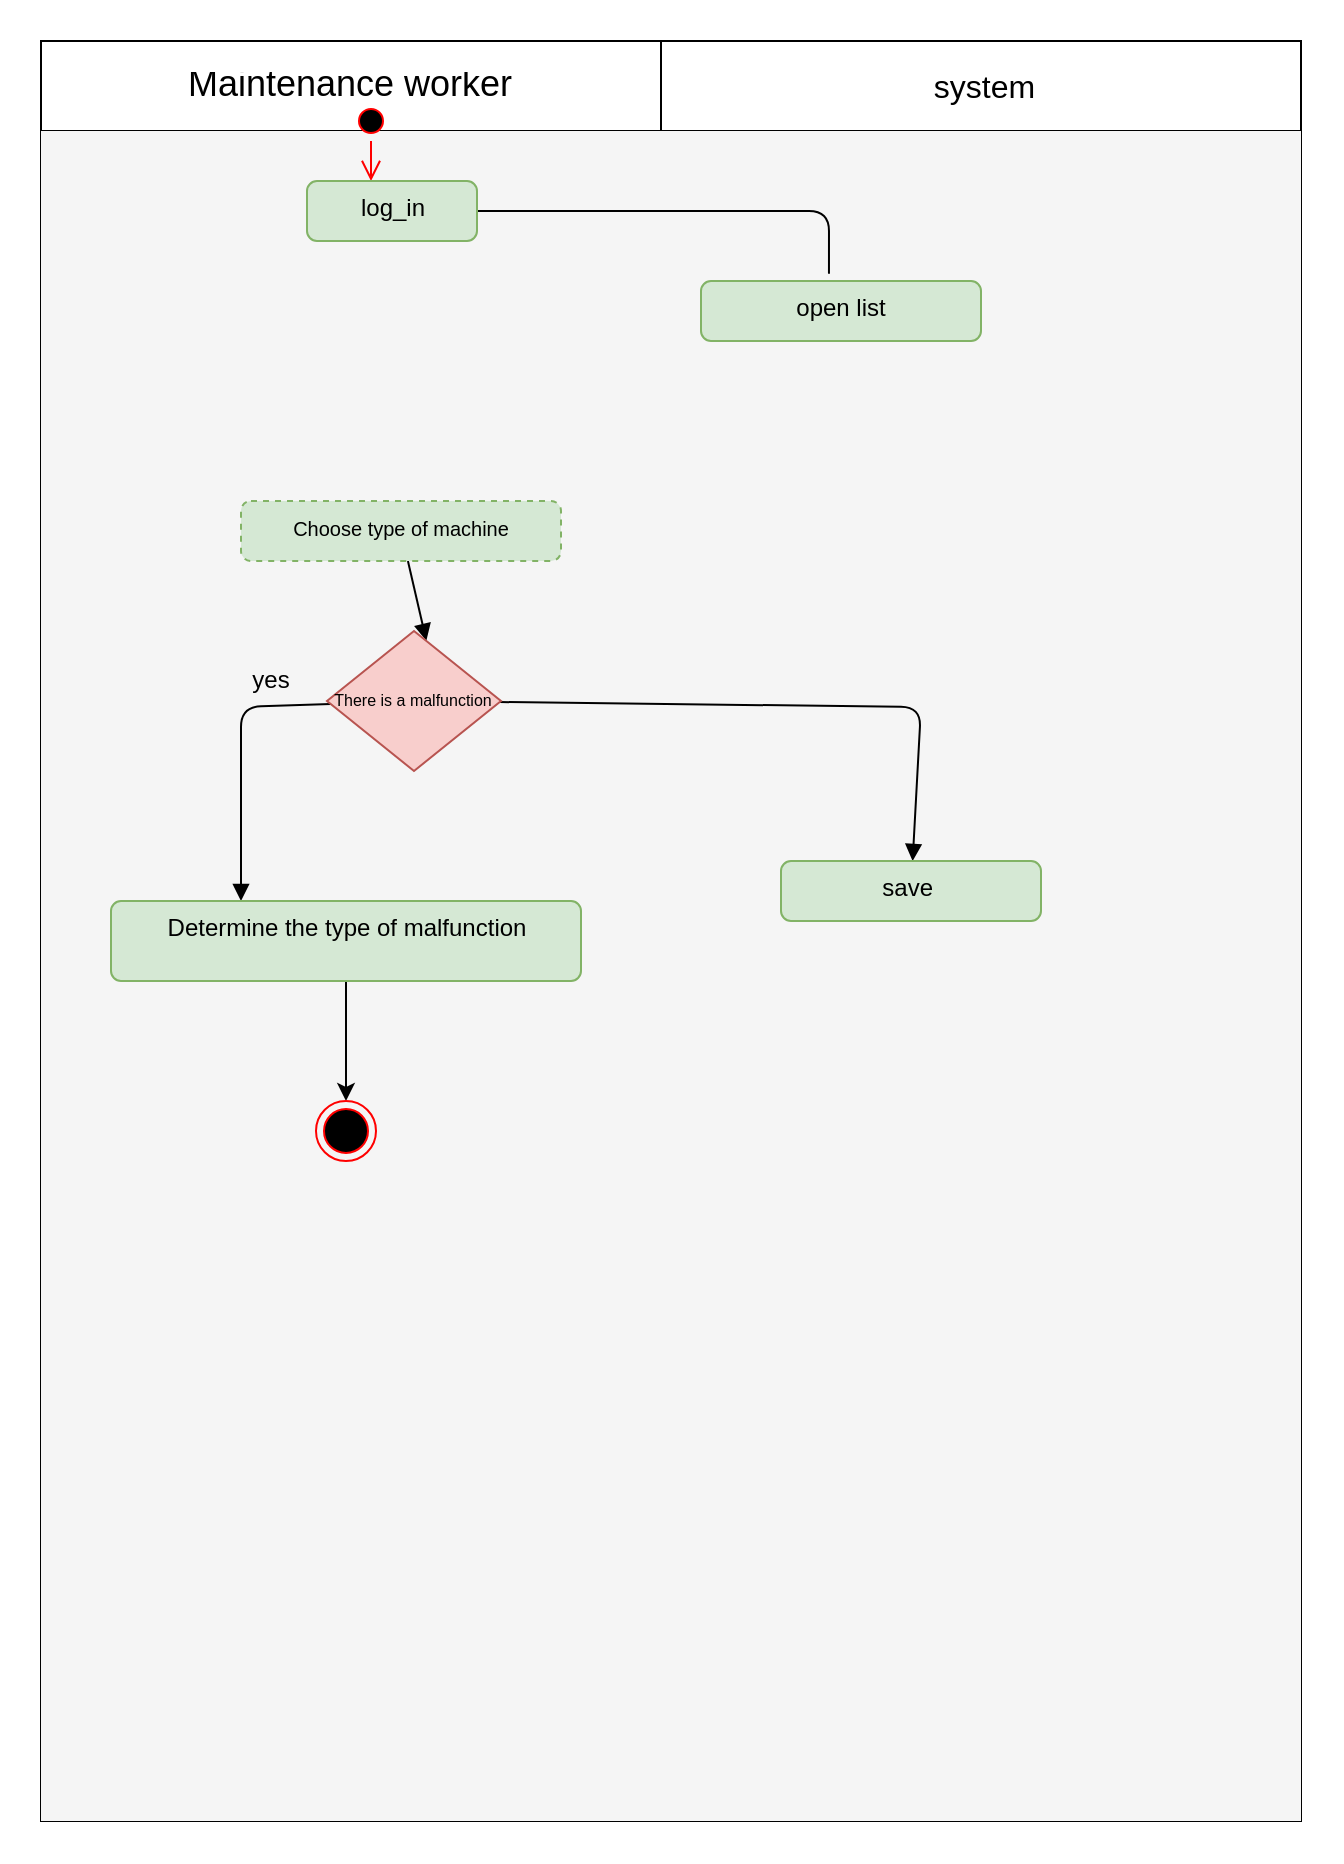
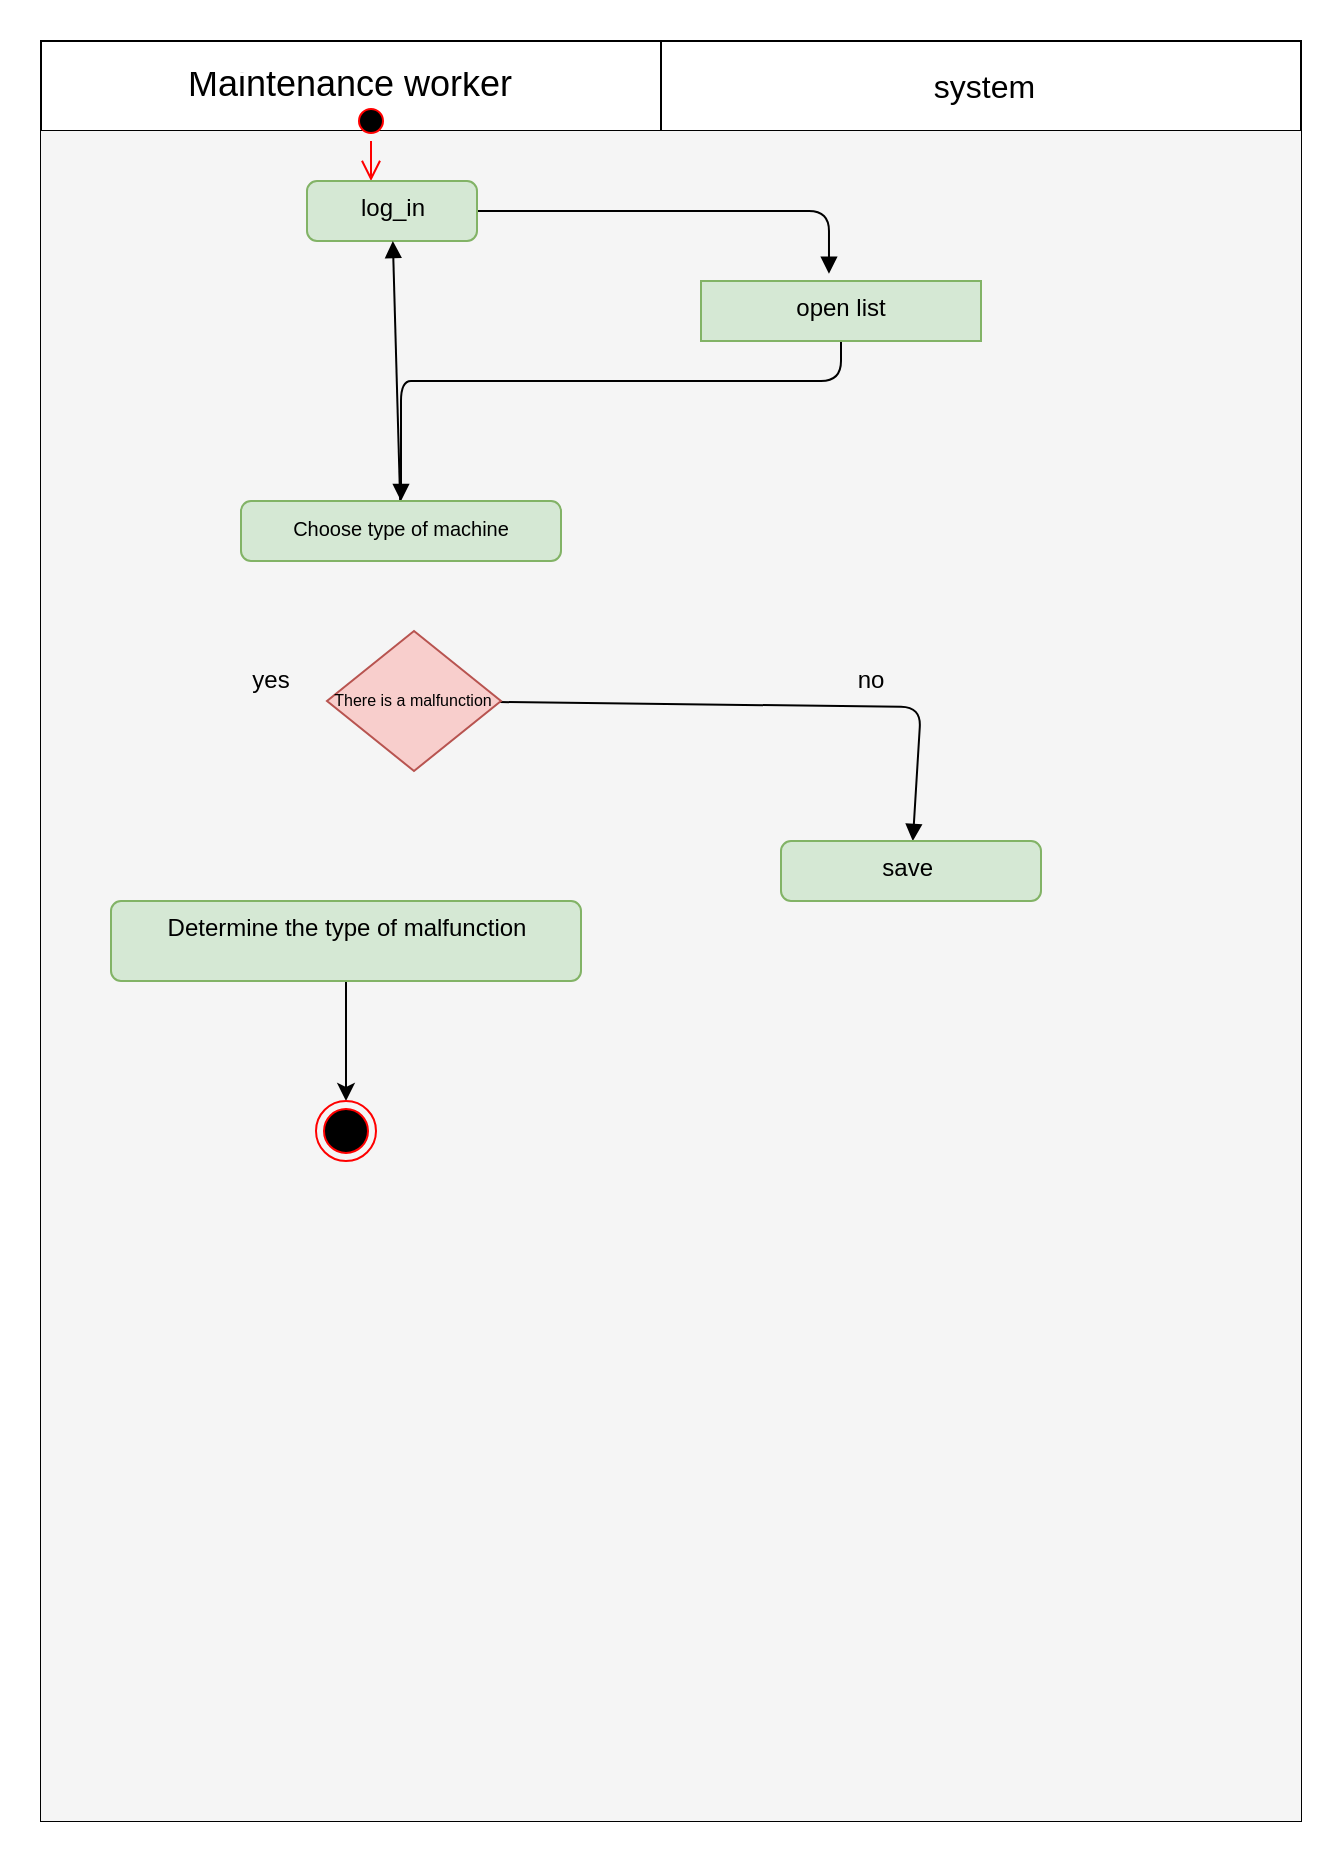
edge "log_in" -- "open list": arrowhead none -> block
node "open list": shape rounded rectangle -> rectangle
edge "open list" -> "Choose type of machine": added
node "Choose type of machine": style dashed -> solid
edge "Choose type of machine" -> "There is a malfunction": now "Choose type of machine" -> "log_in"
node "no": added
edge "There is a malfunction" -> "Determine the type of malfunction": removed
node "save": moved (911, 891) -> (911, 871)
